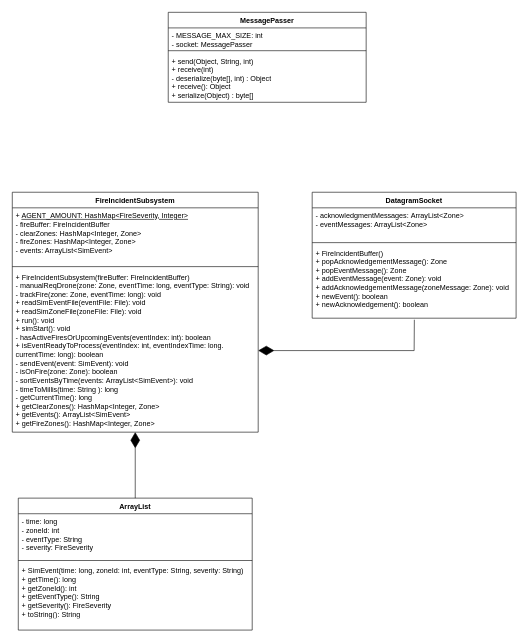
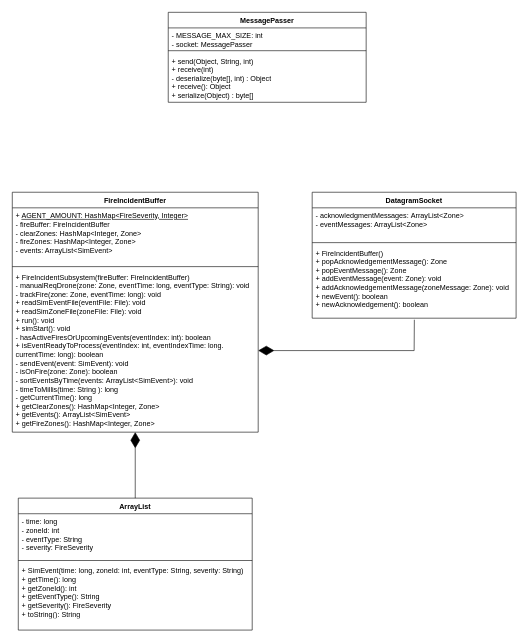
node "FireIncidentSubsystem": label "FireIncidentSubsystem" -> "FireIncidentBuffer"
